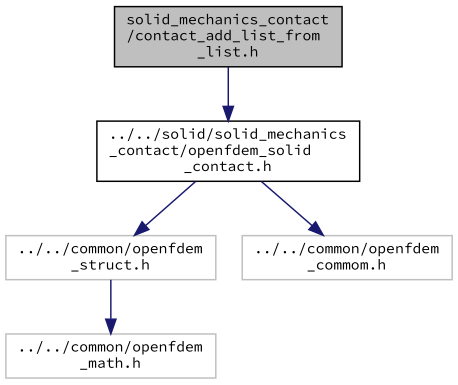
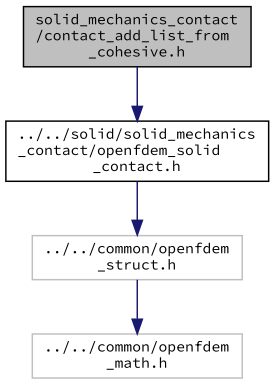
node "solid_mechanics_contact /contact_add_list_from _list.h": label "solid_mechanics_contact /contact_add_list_from _list.h" -> "solid_mechanics_contact /contact_add_list_from _cohesive.h"
node "../../common/openfdem _commom.h": removed
